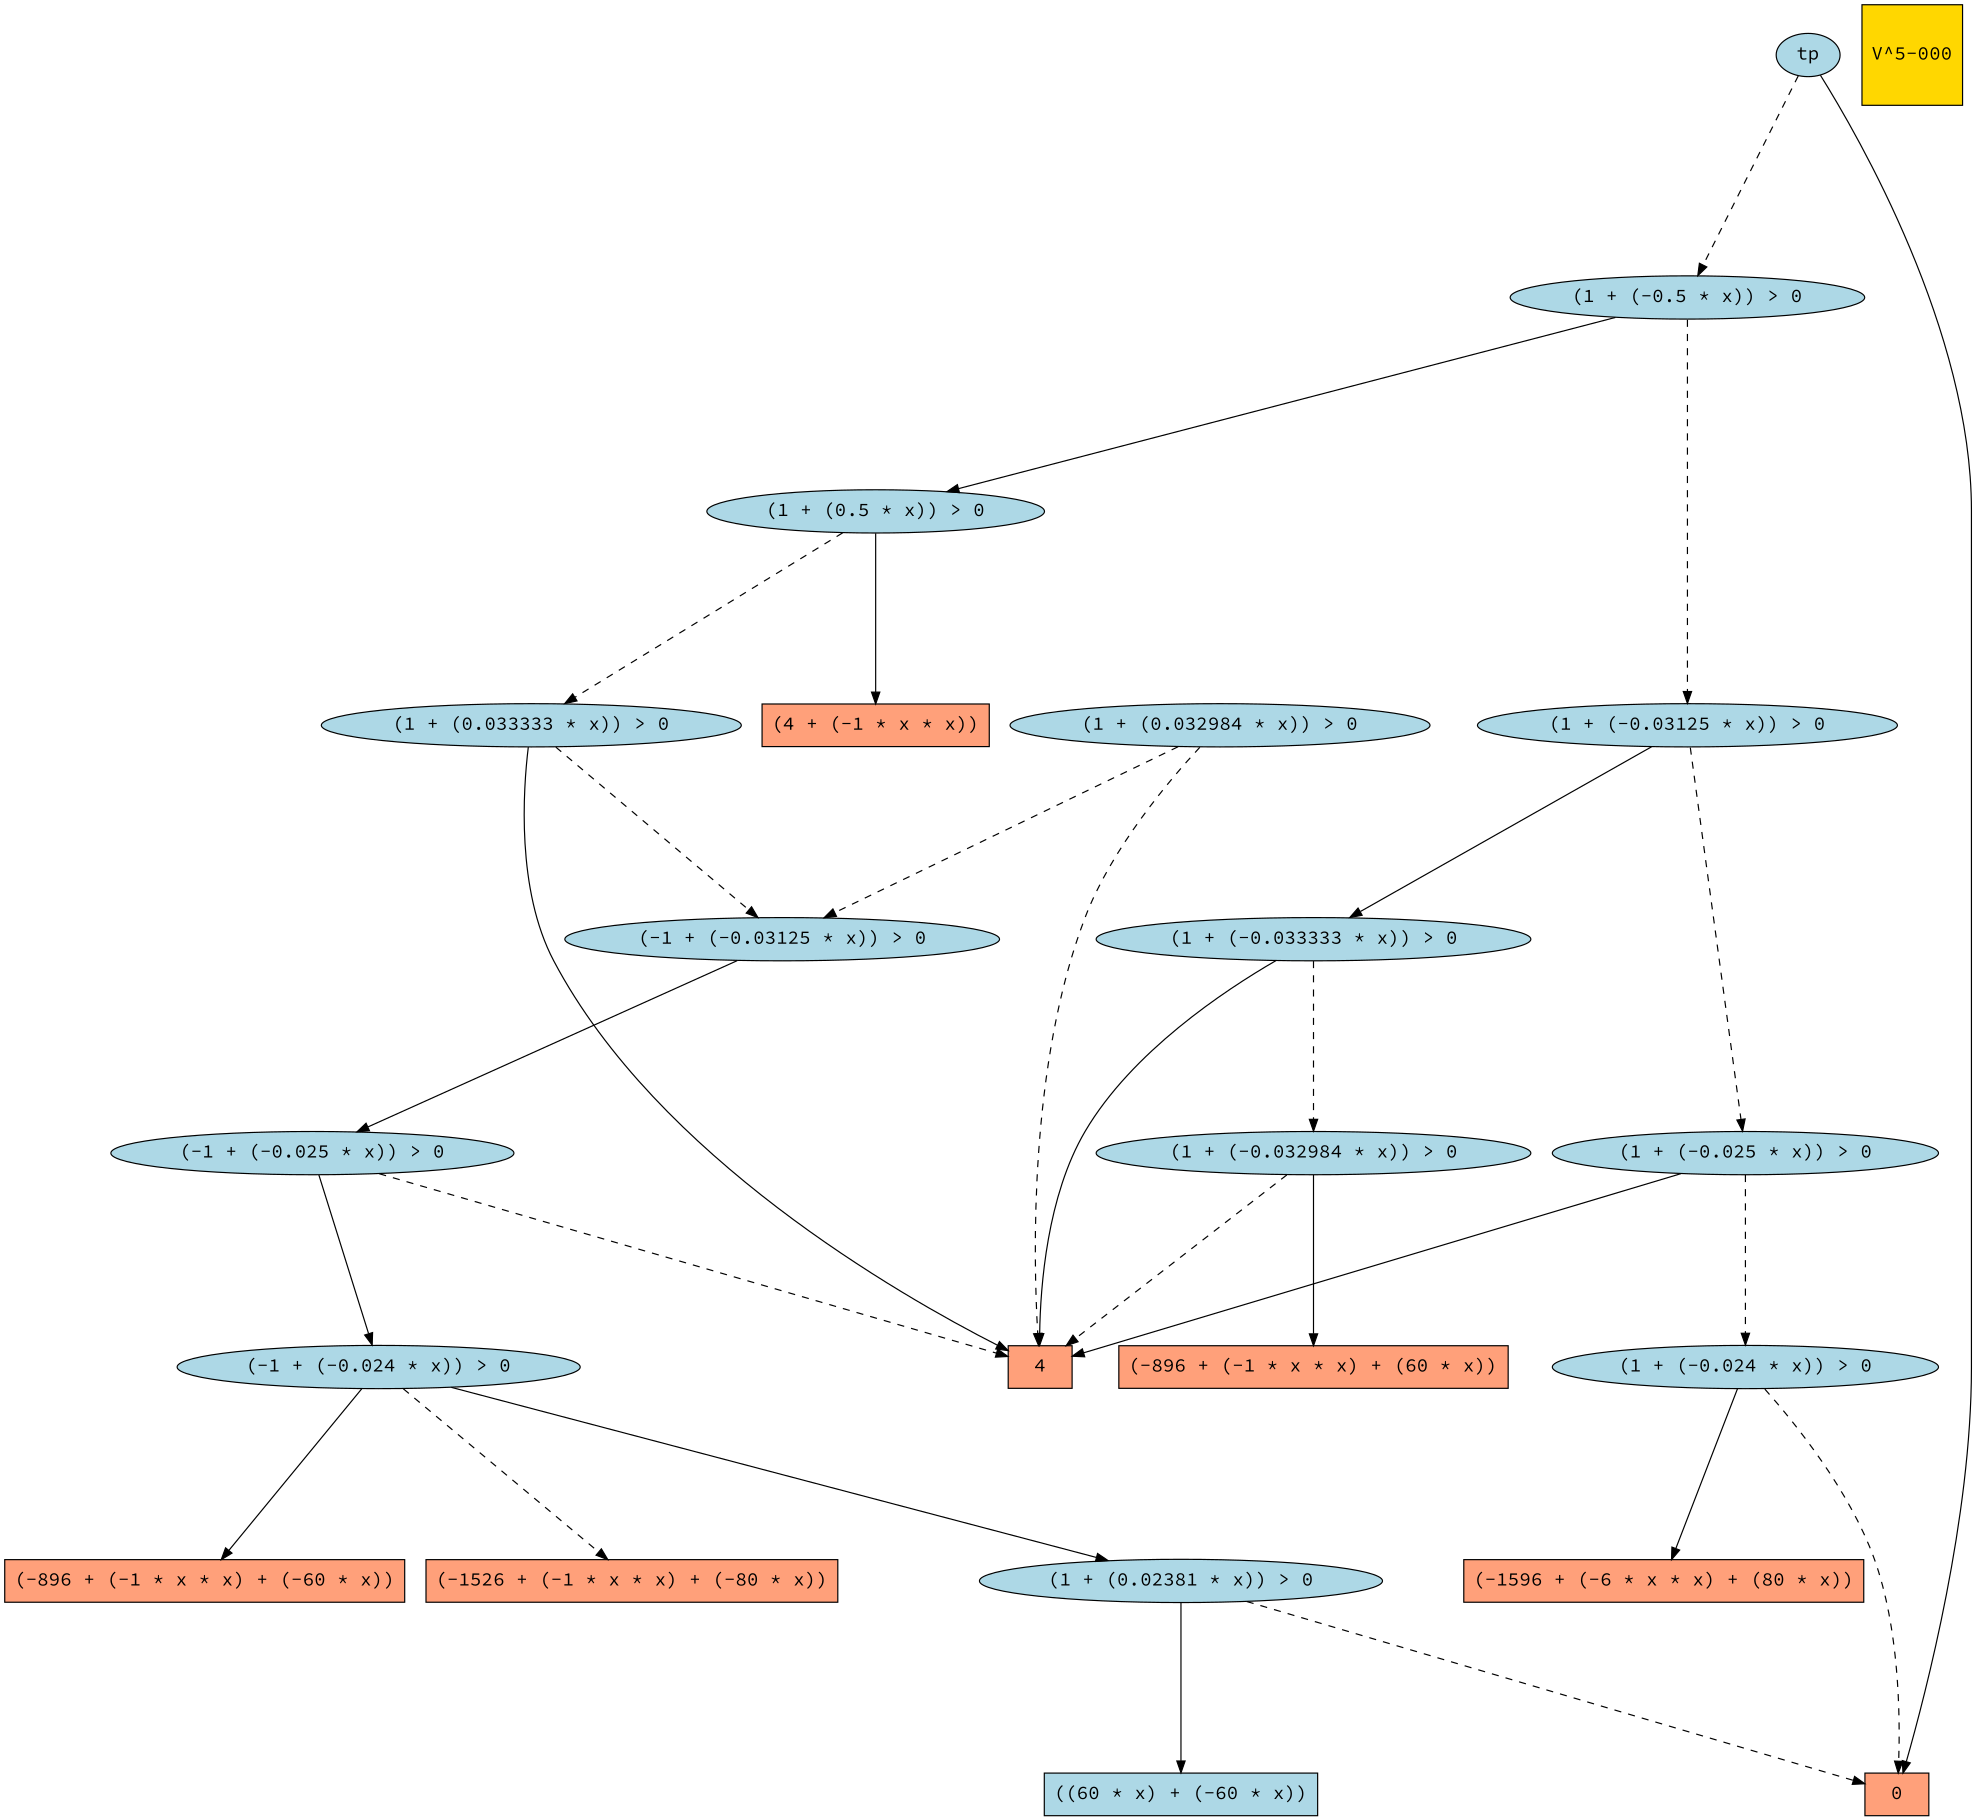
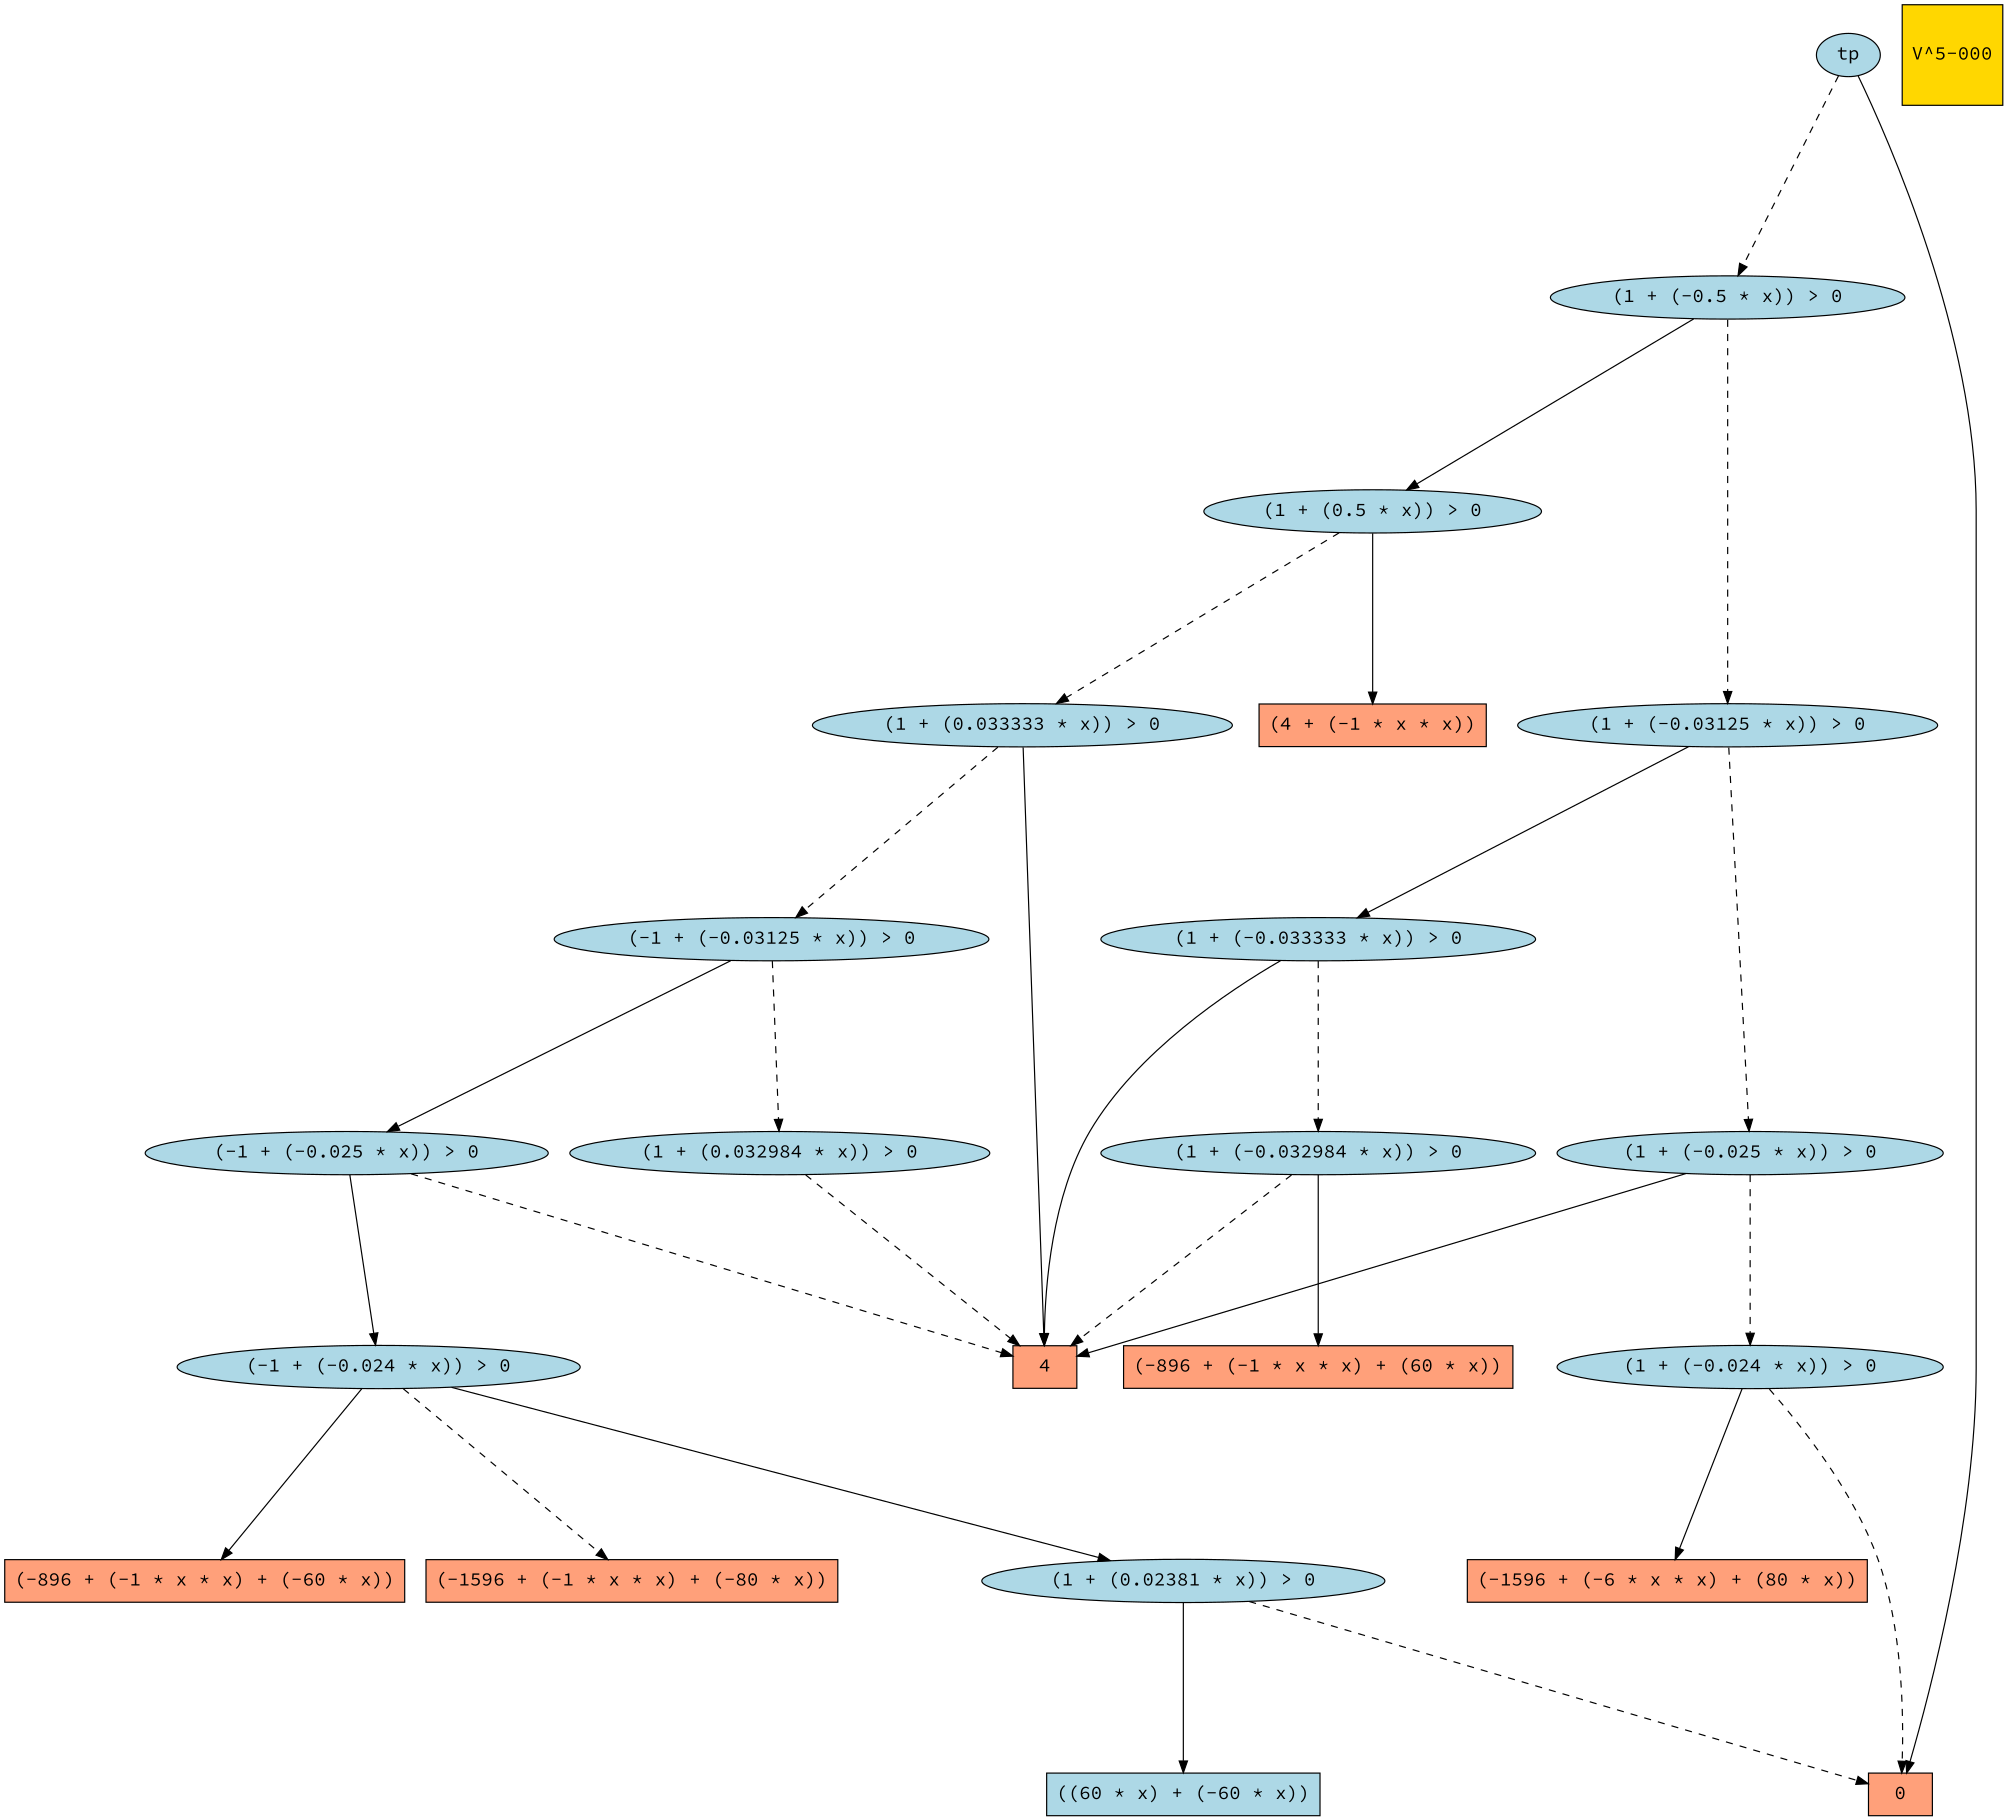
edge "(1 + (0.032984 * x)) > 0" -> "(-1 + (-0.03125 * x)) > 0": reversed
node "(-1526 + (-1 * x * x) + (-80 * x))": label "(-1526 + (-1 * x * x) + (-80 * x))" -> "(-1596 + (-1 * x * x) + (-80 * x))"
